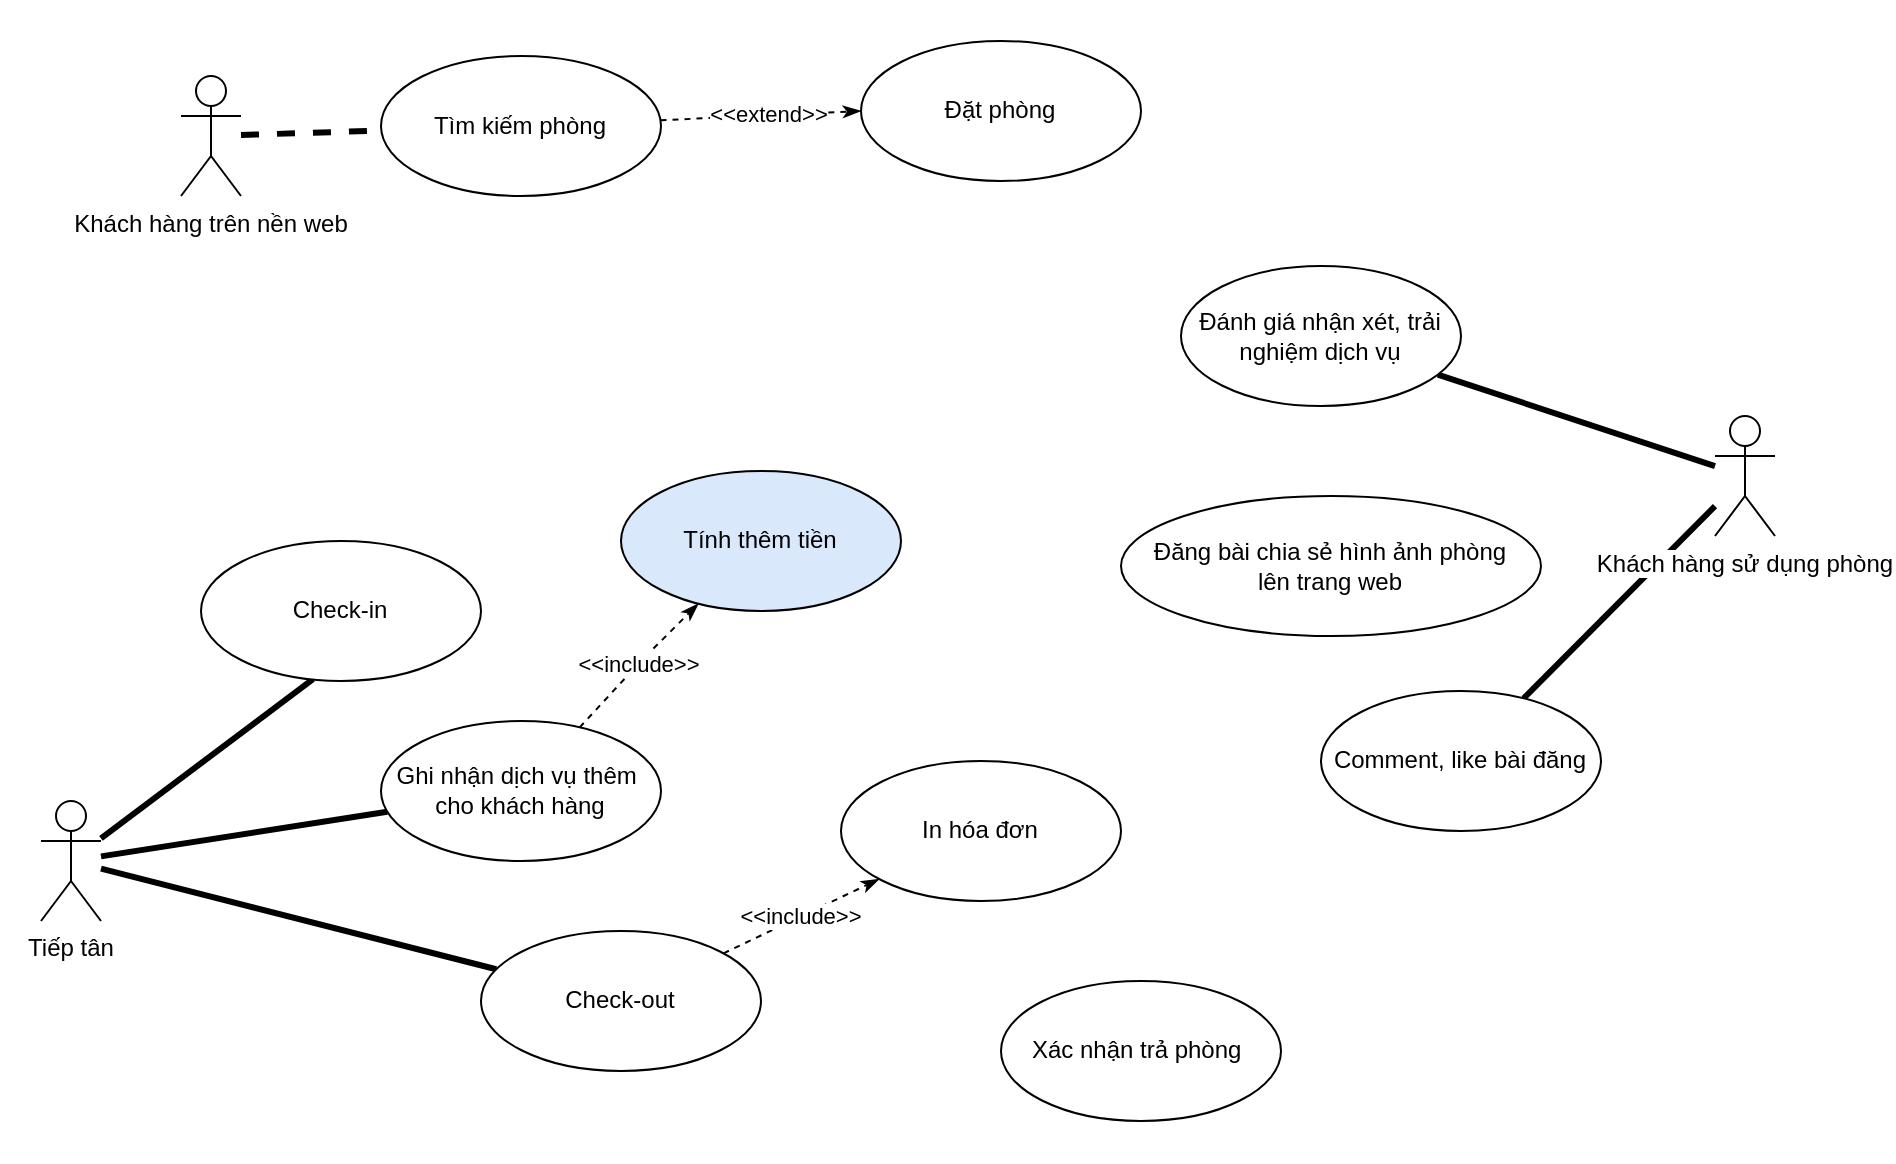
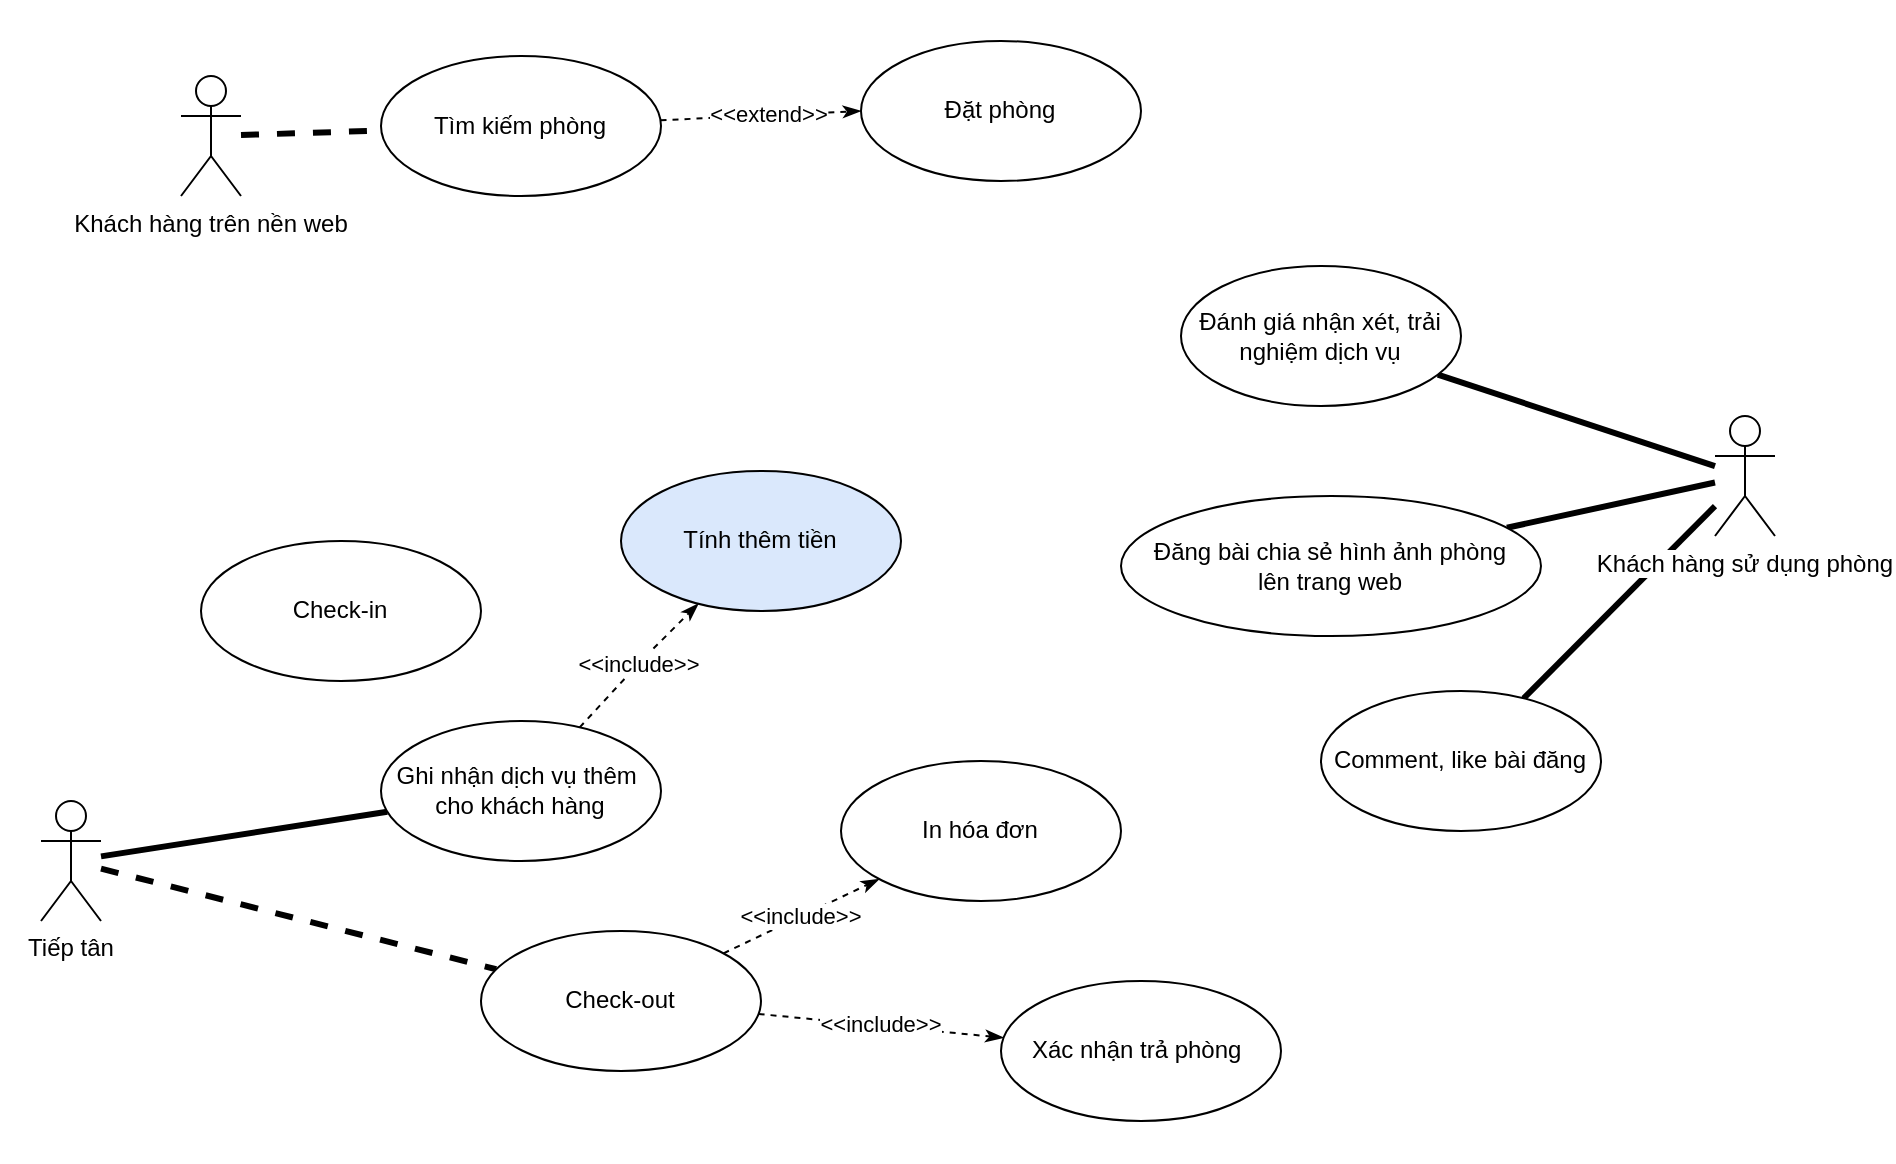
edge "Khách hàng sử dụng phòng" -- "Đăng bài chia sẻ hình ảnh phòng lên trang web": added
edge "Check-in" -- "Tiếp tân": removed
edge "Tiếp tân" -- "Check-out": style solid -> dashed
edge "Check-out" -> "Xác nhận trả phòng": added, label "<<include>>"
